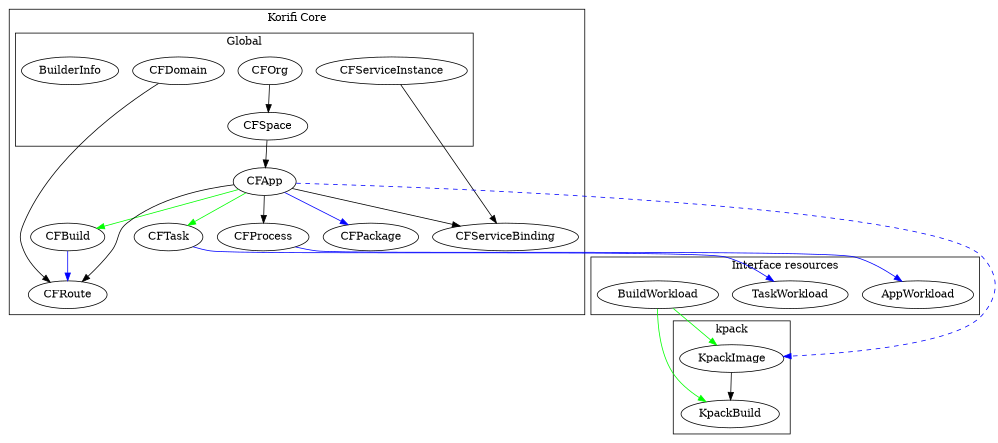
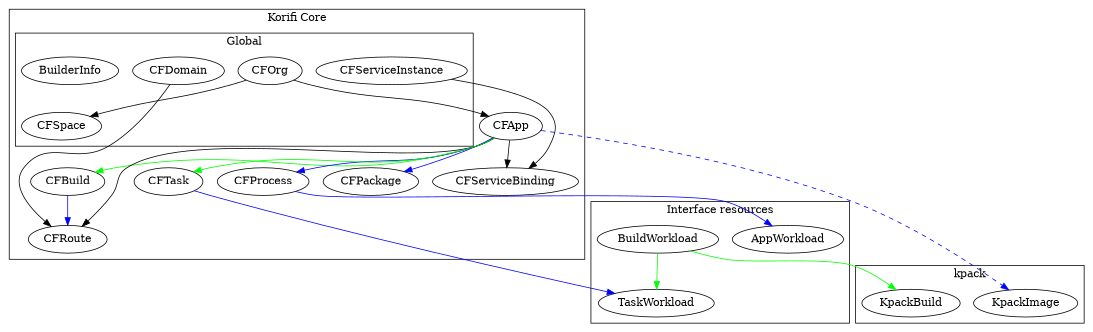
edge "CFSpace" -> "CFApp": now "CFOrg" -> "CFApp"
edge "CFApp" -> "CFProcess": color black -> blue
edge "BuildWorkload" -> "KpackImage": now "BuildWorkload" -> "TaskWorkload"
edge "KpackImage" -> "KpackBuild": removed
